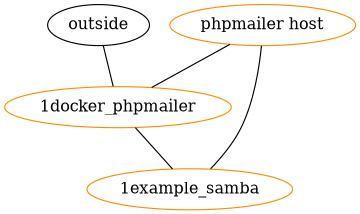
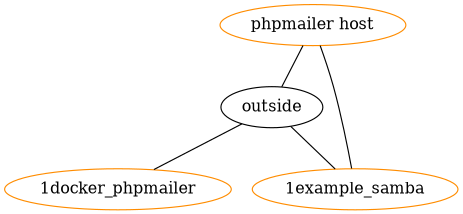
edge "phpmailer host" -- "1docker_phpmailer": now "phpmailer host" -- "outside"
edge "1docker_phpmailer" -- "1example_samba": now "outside" -- "1example_samba"
